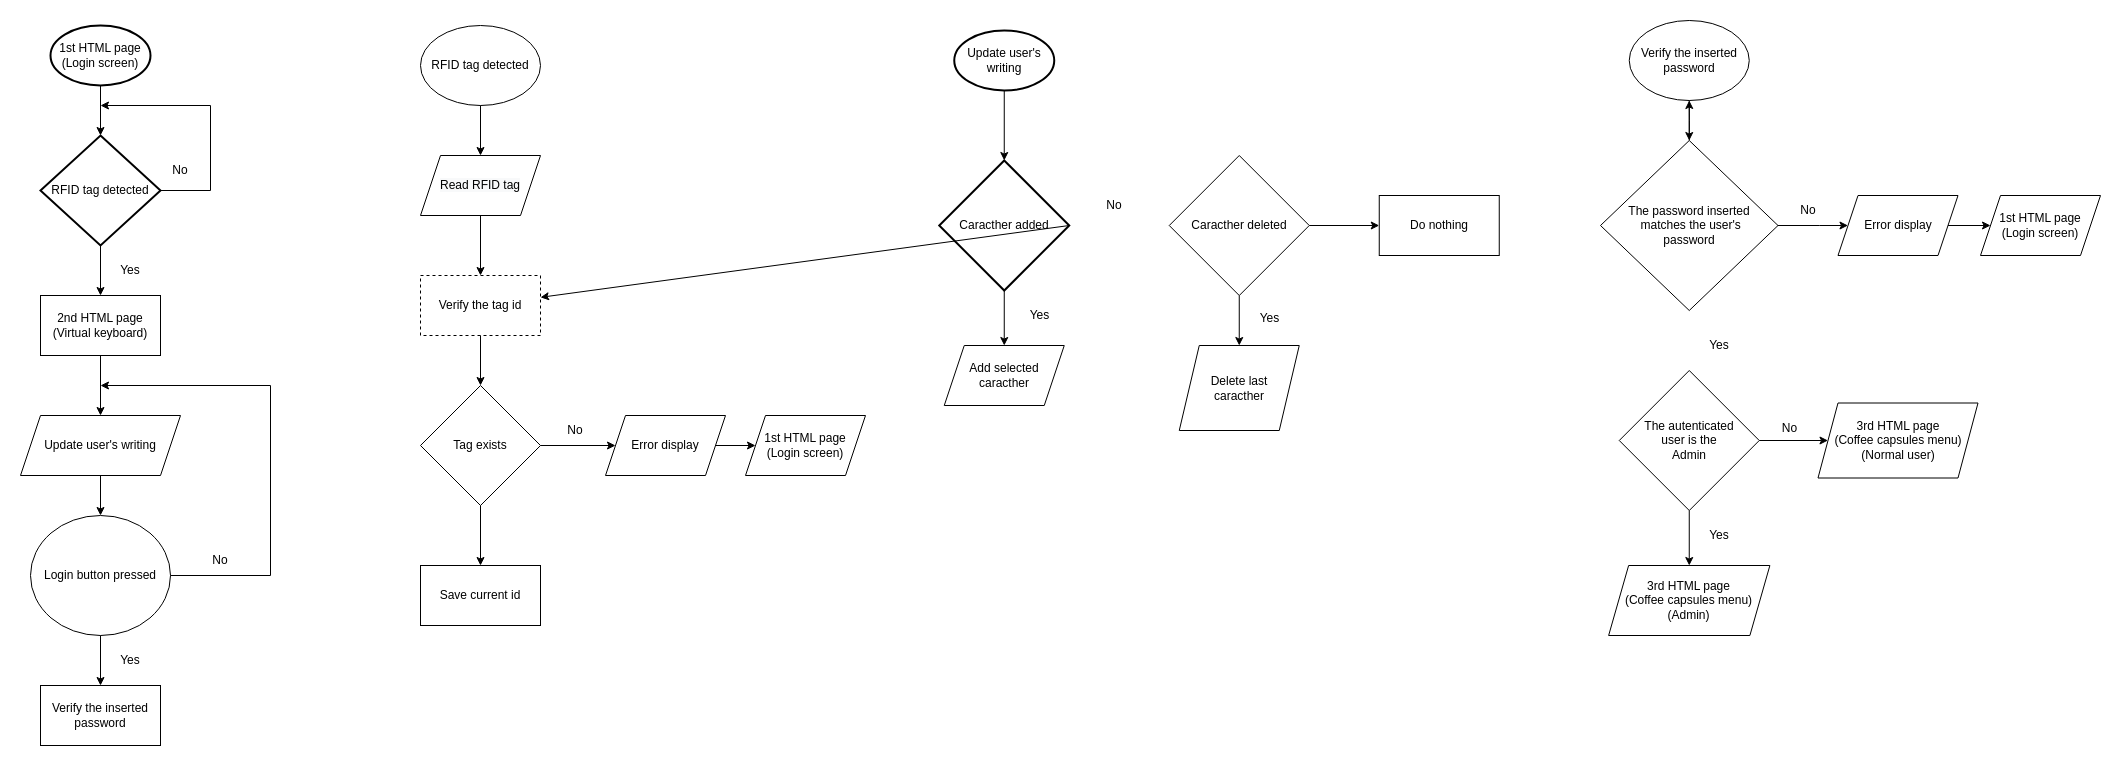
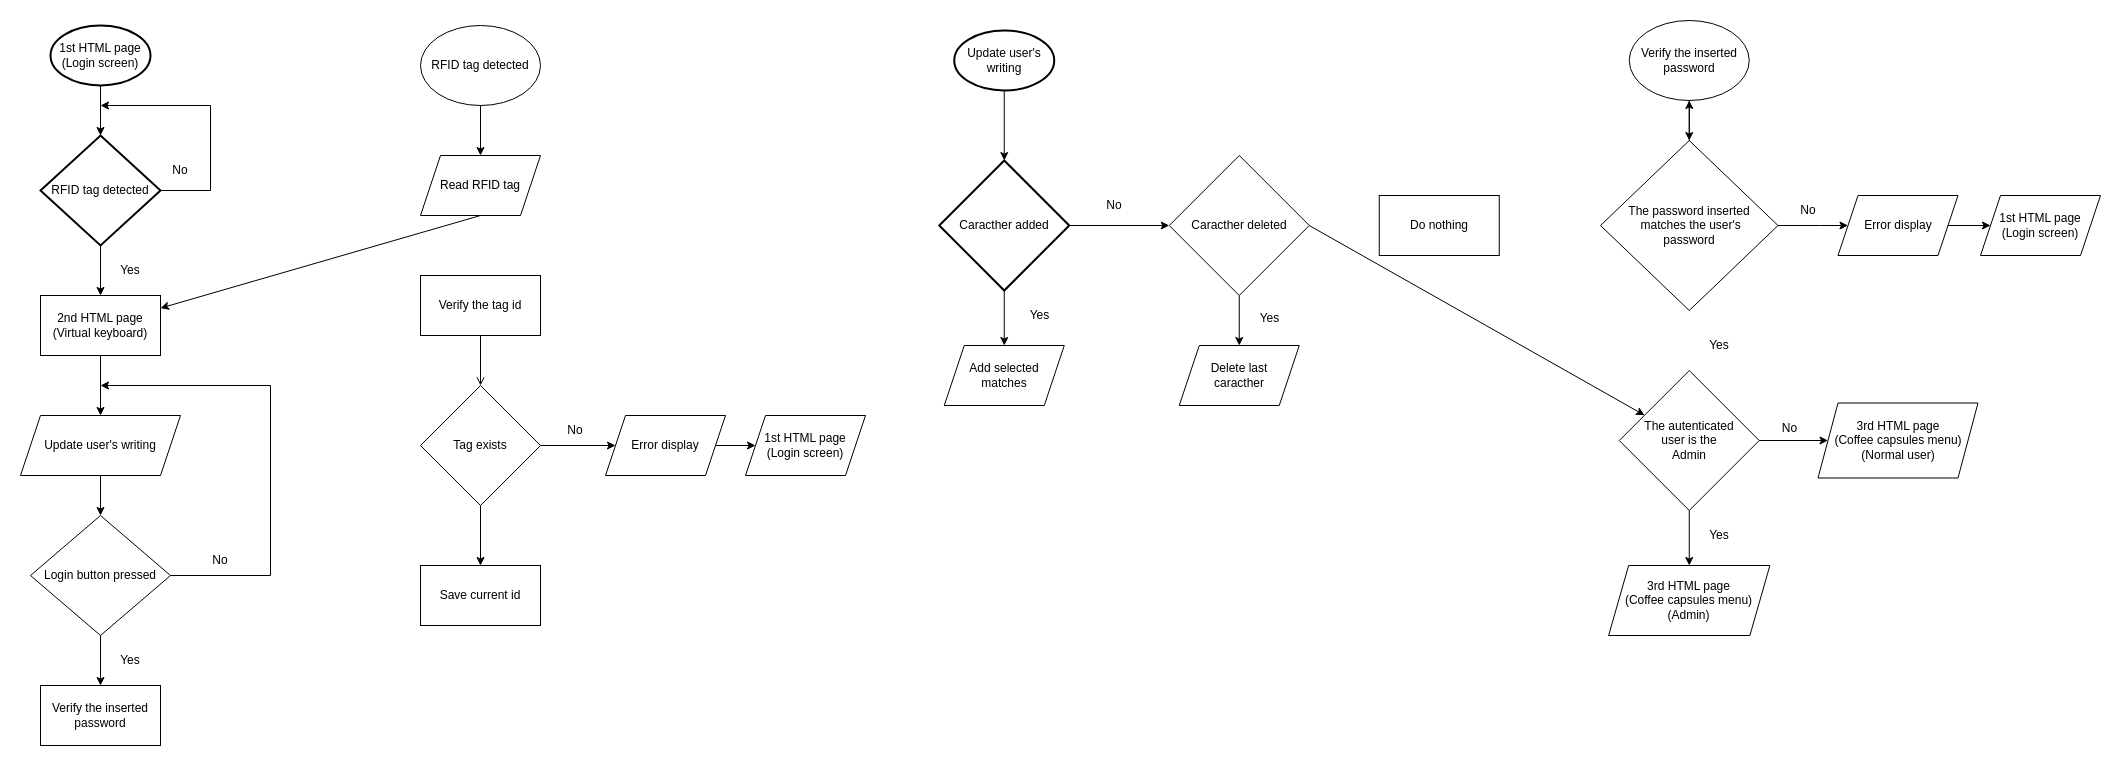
edge "Caracther deleted" -> "Do nothing": now "Caracther deleted" -> "The autenticated user is the Admin"
edge "Read RFID tag" -> "Verify the tag id": now "Read RFID tag" -> "2nd HTML page (Virtual keyboard)"
edge "Caracther added" -> "Verify the tag id": now "Caracther added" -> "Caracther deleted"
node "Verify the tag id": style dashed -> solid
node "Add selected caracther": label "Add selected caracther" -> "Add selected matches"
edge "Verify the tag id" -> "Tag exists": arrowhead classic -> open
node "Delete last caracther": size 120x85 -> 120x60
node "Login button pressed": shape ellipse -> diamond
